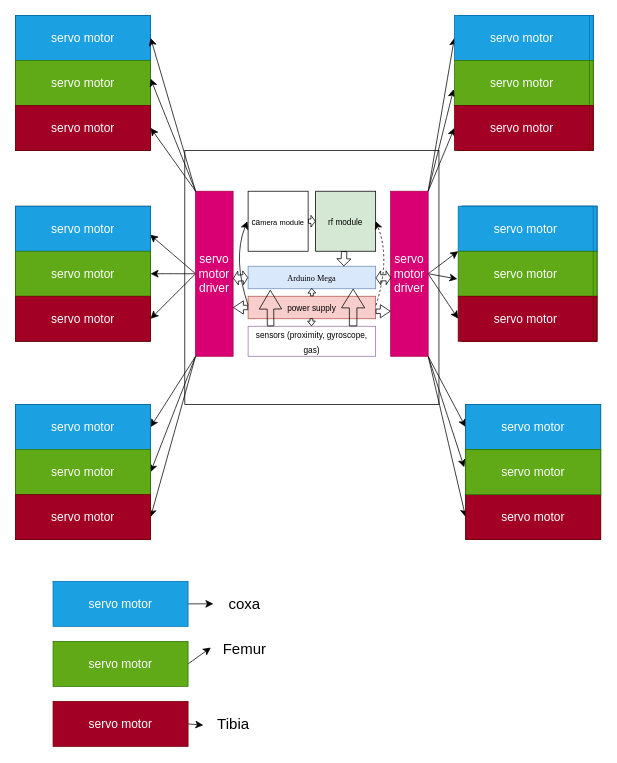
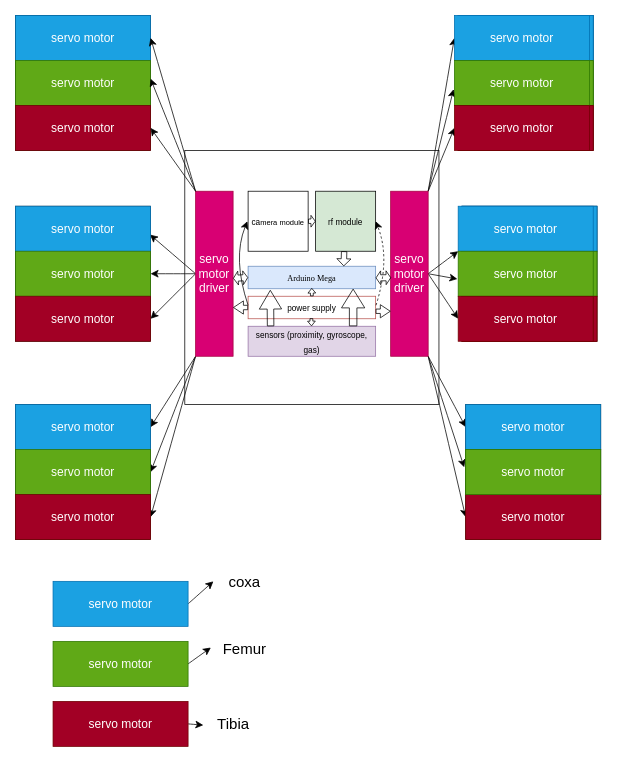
node "power supply": fillcolor #f8cecc -> #ffffff
node "sensors (proximity, gyroscope, gas)": fillcolor #ffffff -> #e1d5e7
node "coxa": moved (244, 604) -> (244, 581)
